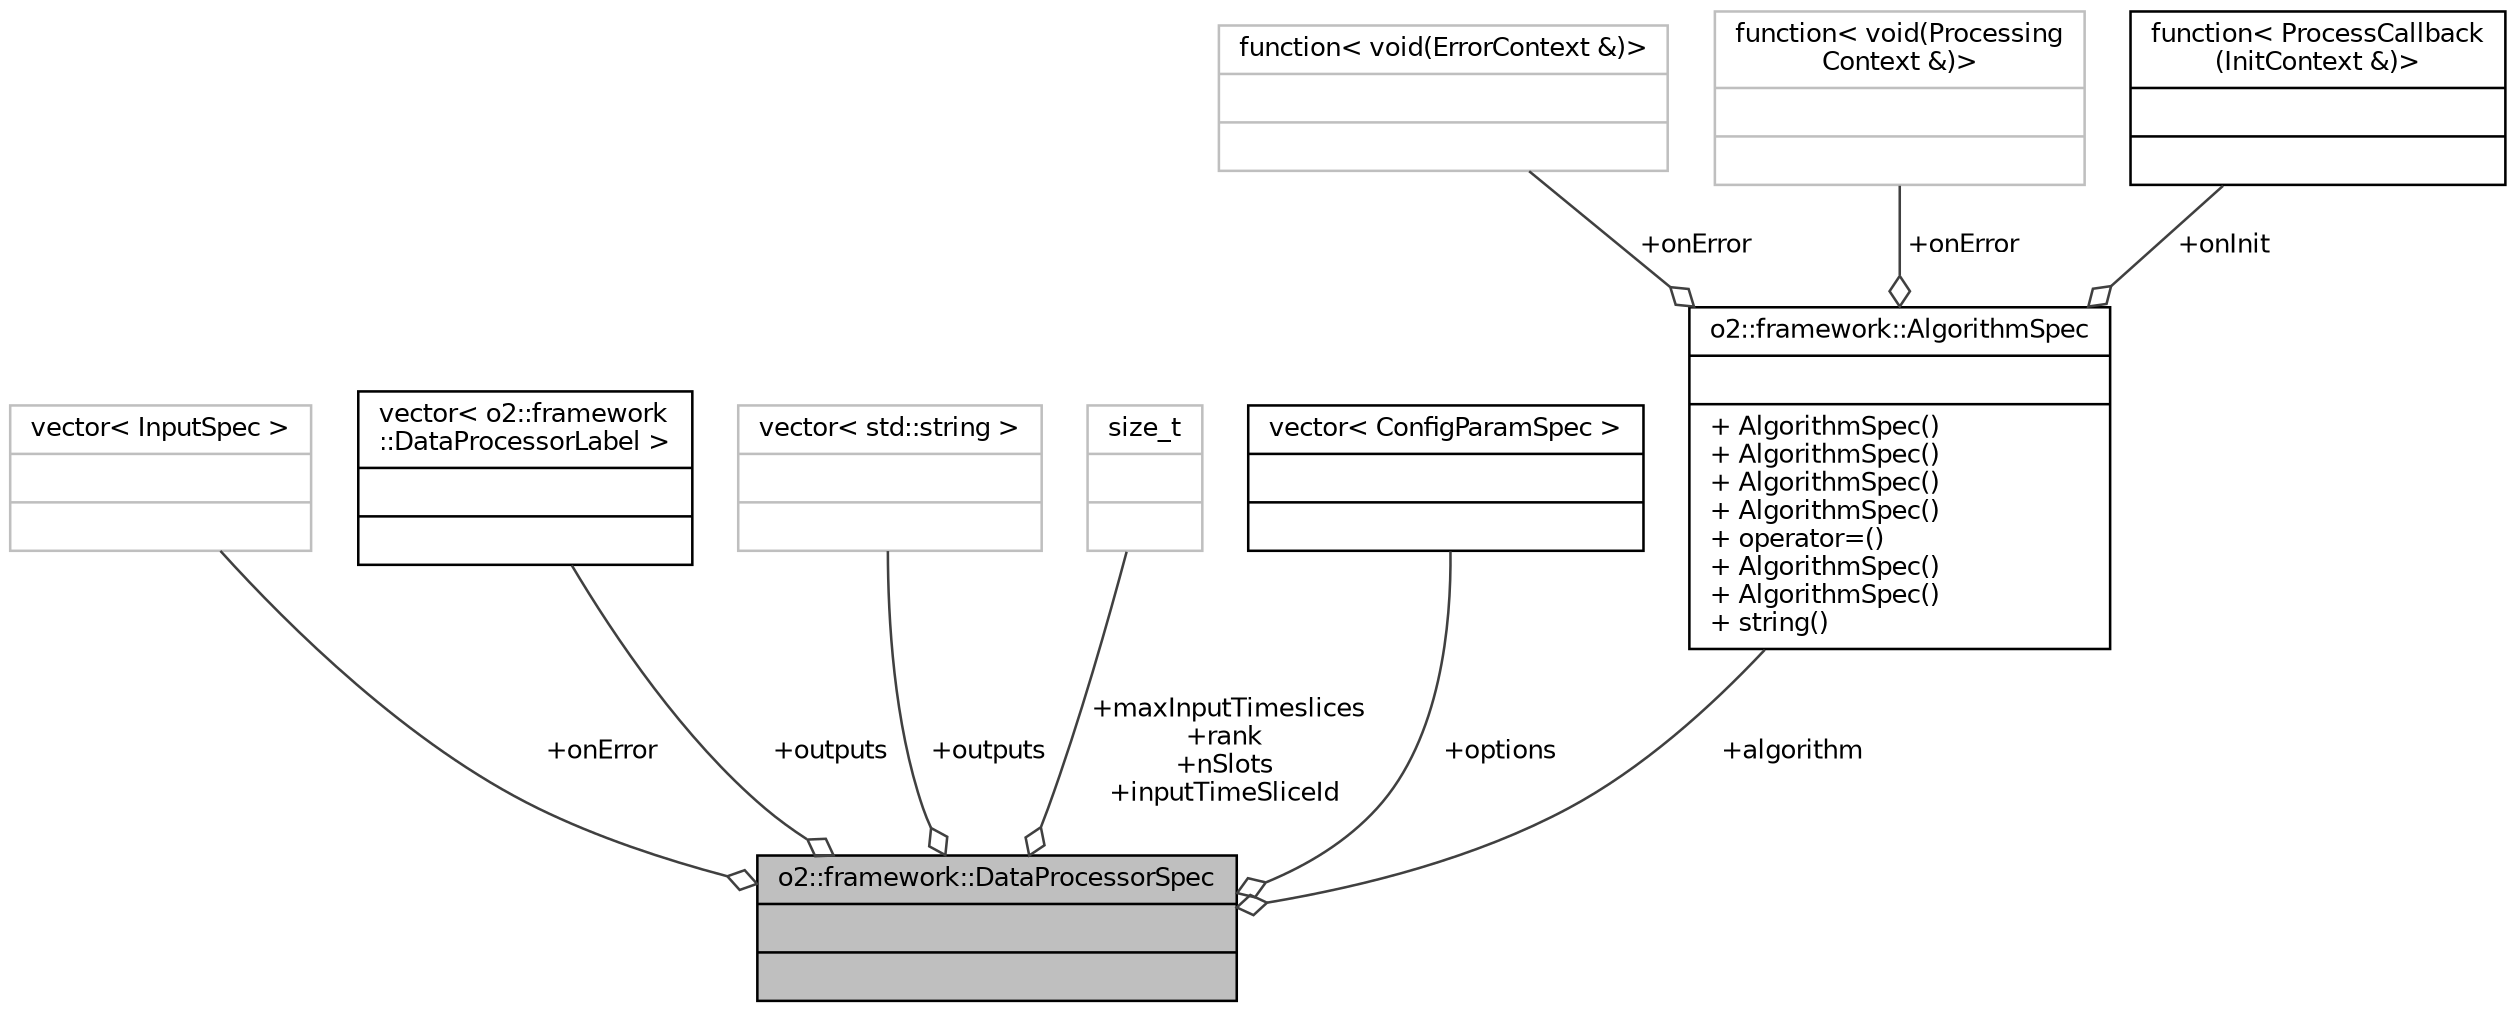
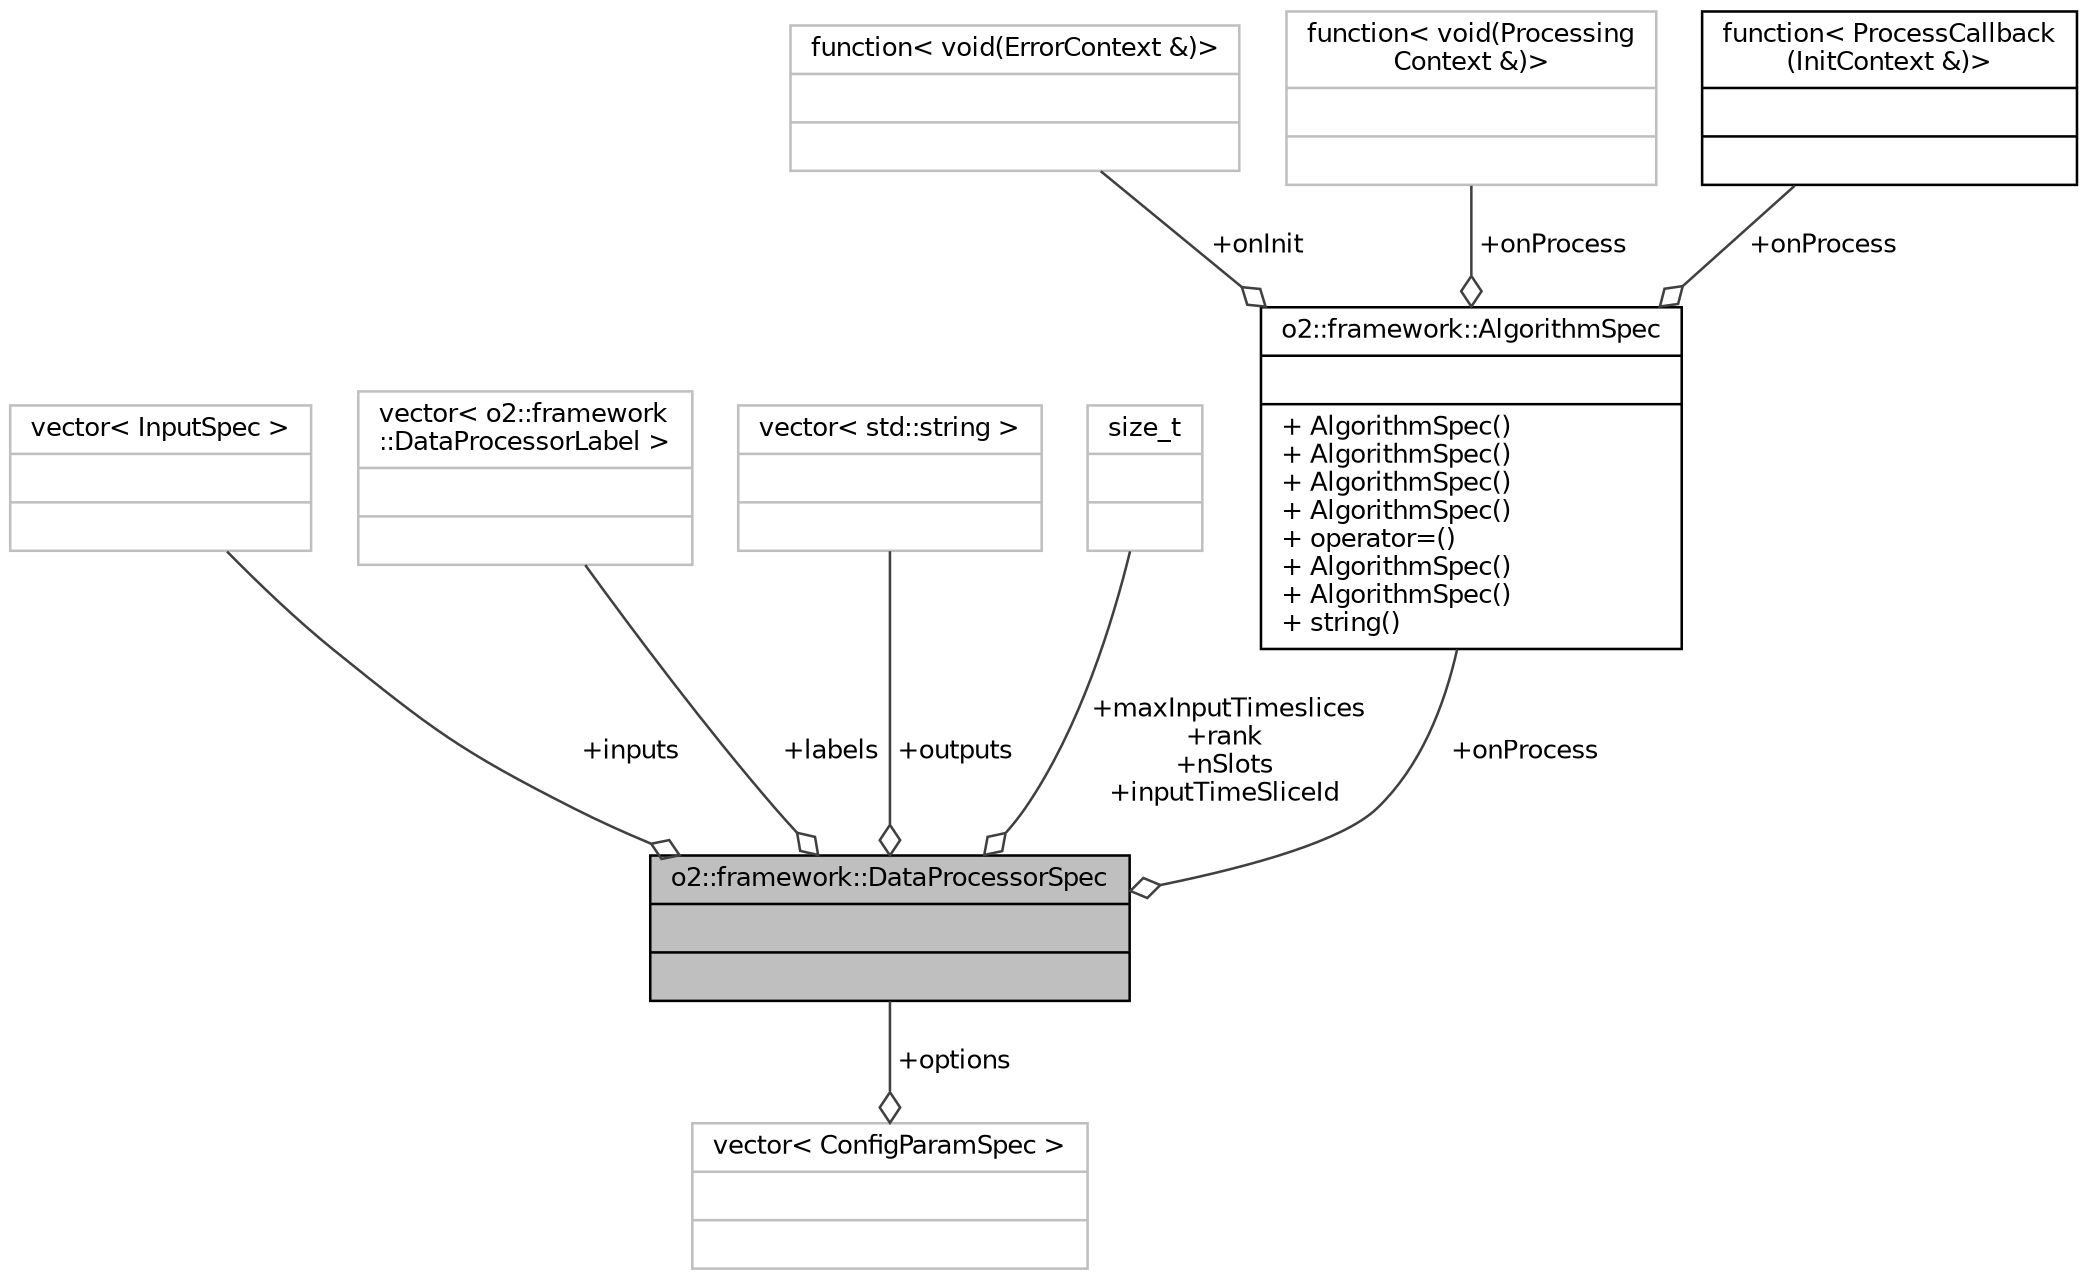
edge "function< void(ErrorContext &)>" -> "o2::framework::AlgorithmSpec": label " +onError" -> " +onInit"
edge "function< void(Processing" -> "o2::framework::AlgorithmSpec": label " +onError" -> " +onProcess"
edge "function< ProcessCallback" -> "o2::framework::AlgorithmSpec": label " +onInit" -> " +onProcess"
node "vector< o2::framework": color black -> grey75
node "vector< ConfigParamSpec >": color black -> grey75
edge "vector< ConfigParamSpec >" -> "o2::framework::DataProcessorSpec": reversed
edge "vector< InputSpec >" -> "o2::framework::DataProcessorSpec": label " +onError" -> " +inputs"
edge "vector< o2::framework" -> "o2::framework::DataProcessorSpec": label " +outputs" -> " +labels"
edge "o2::framework::AlgorithmSpec" -> "o2::framework::DataProcessorSpec": label " +algorithm" -> " +onProcess"
